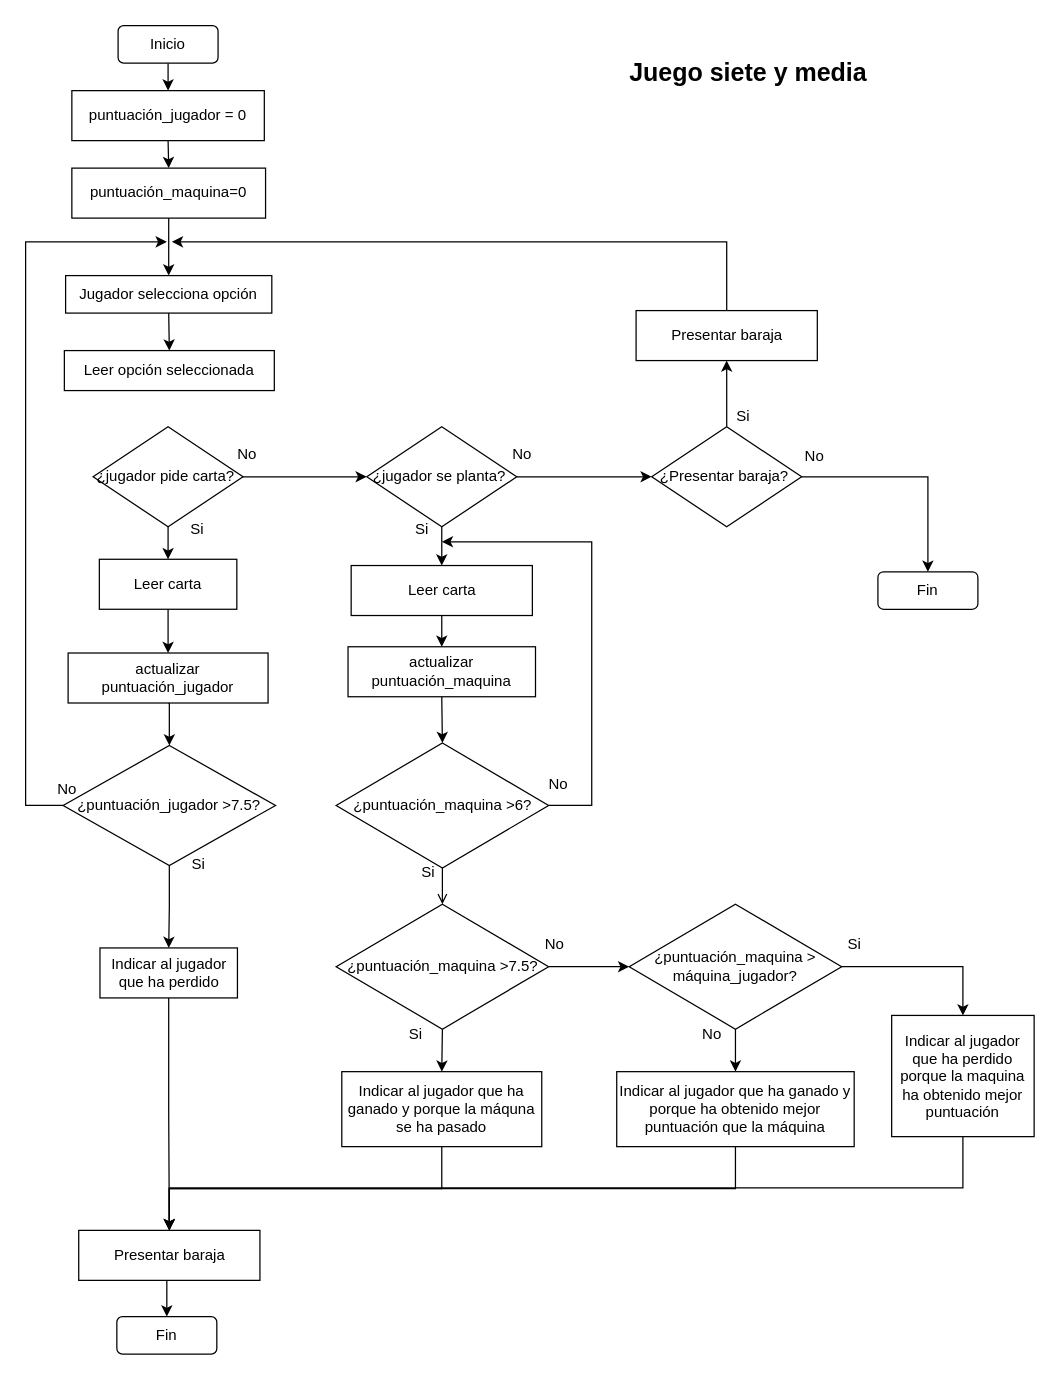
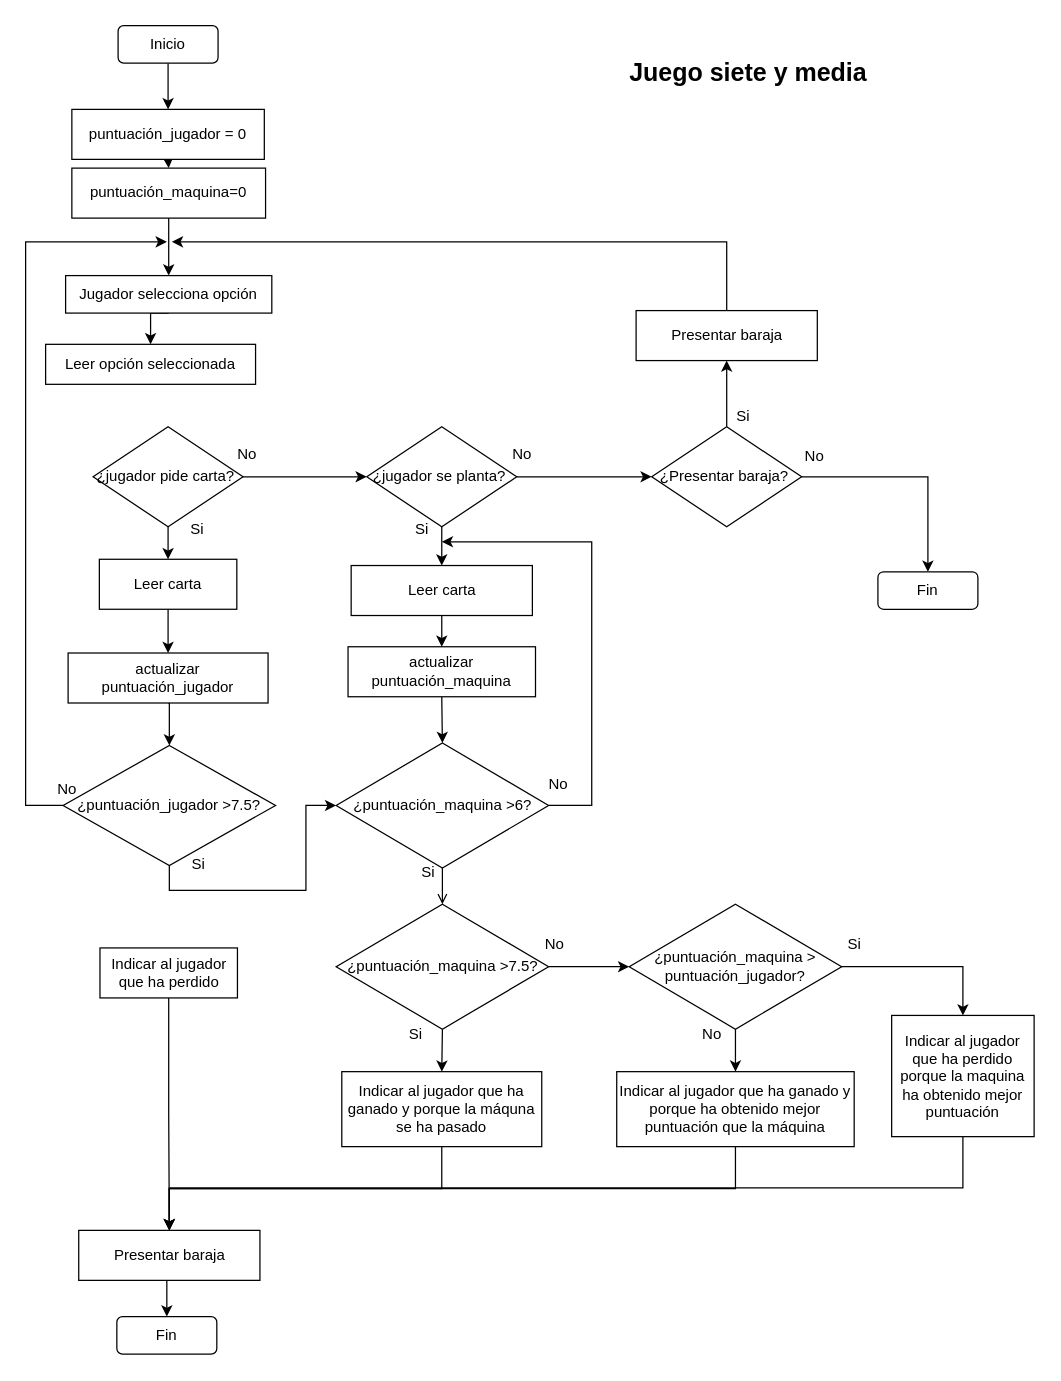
node "puntuación_jugador = 0": moved (168, 116) -> (168, 134)
node "Leer opción seleccionada": moved (169, 371) -> (151, 364)
edge "¿puntuación_jugador >7.5?" -> "Indicar al jugador que ha perdido": now "¿puntuación_jugador >7.5?" -> "¿puntuación_maquina >6?"
node "¿puntuación_maquina > máquina_jugador?": label "¿puntuación_maquina > máquina_jugador?" -> "¿puntuación_maquina > puntuación_jugador?"
